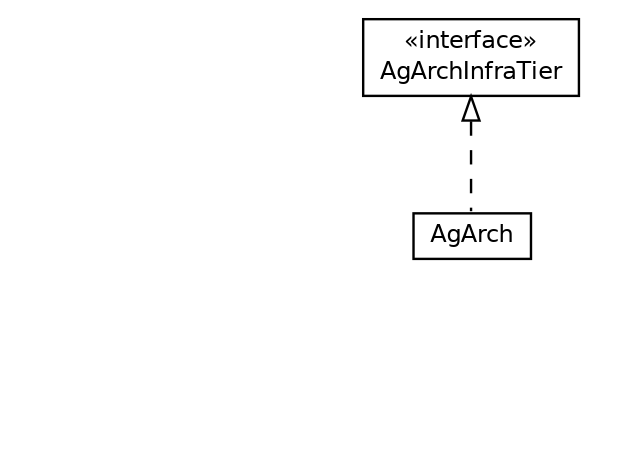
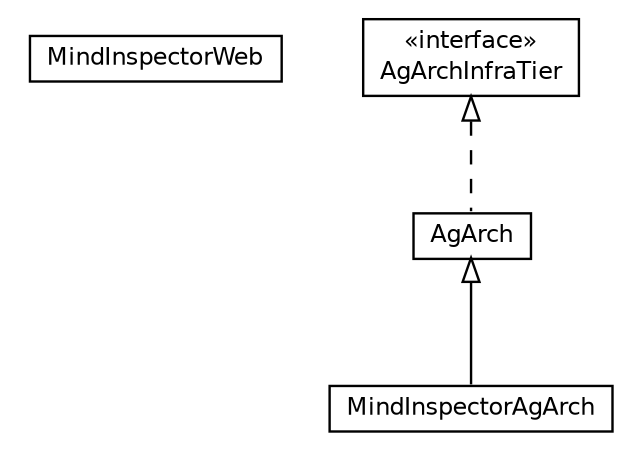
node "MindInspectorWeb": added
node "MindInspectorAgArch": added
